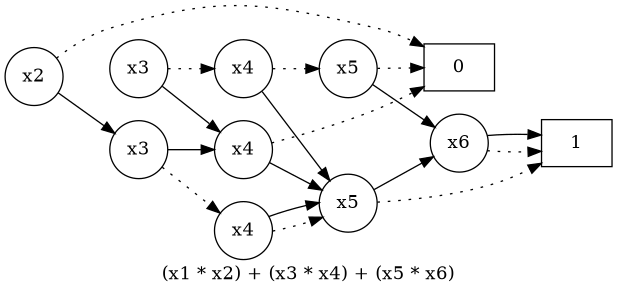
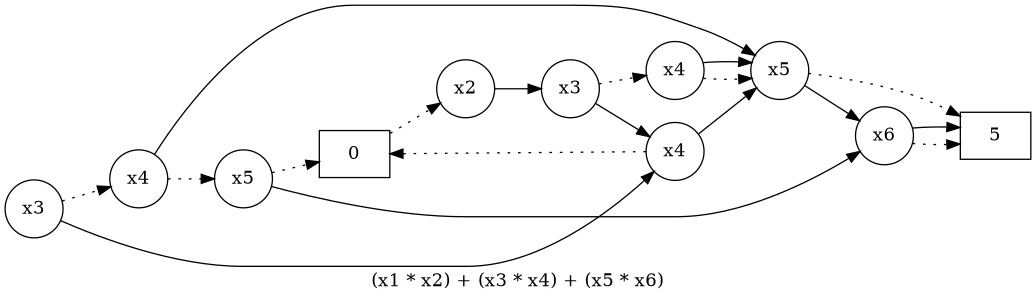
edge "x2" -> "0": reversed
node "1": label "1" -> "5"
